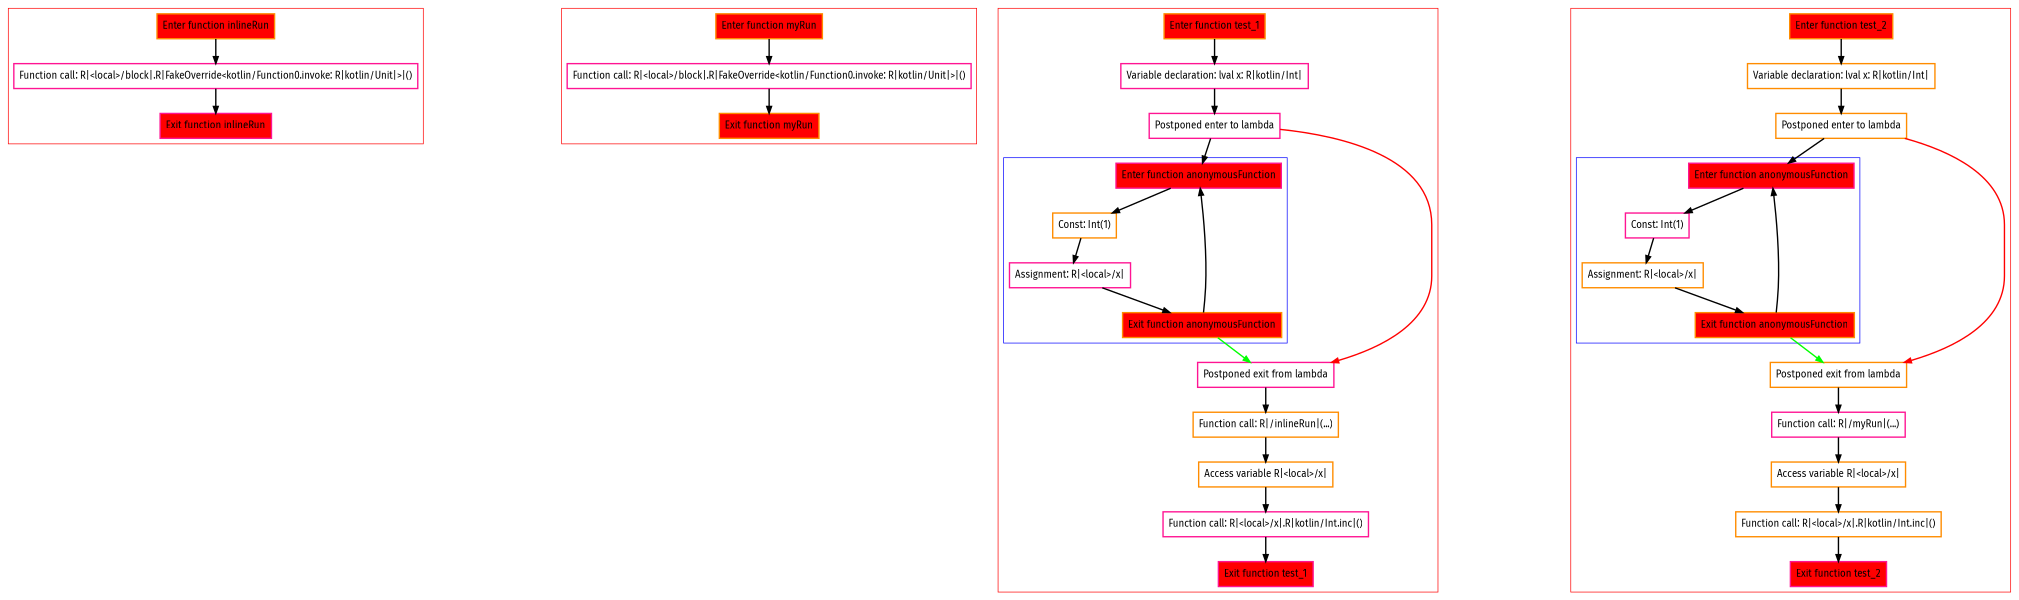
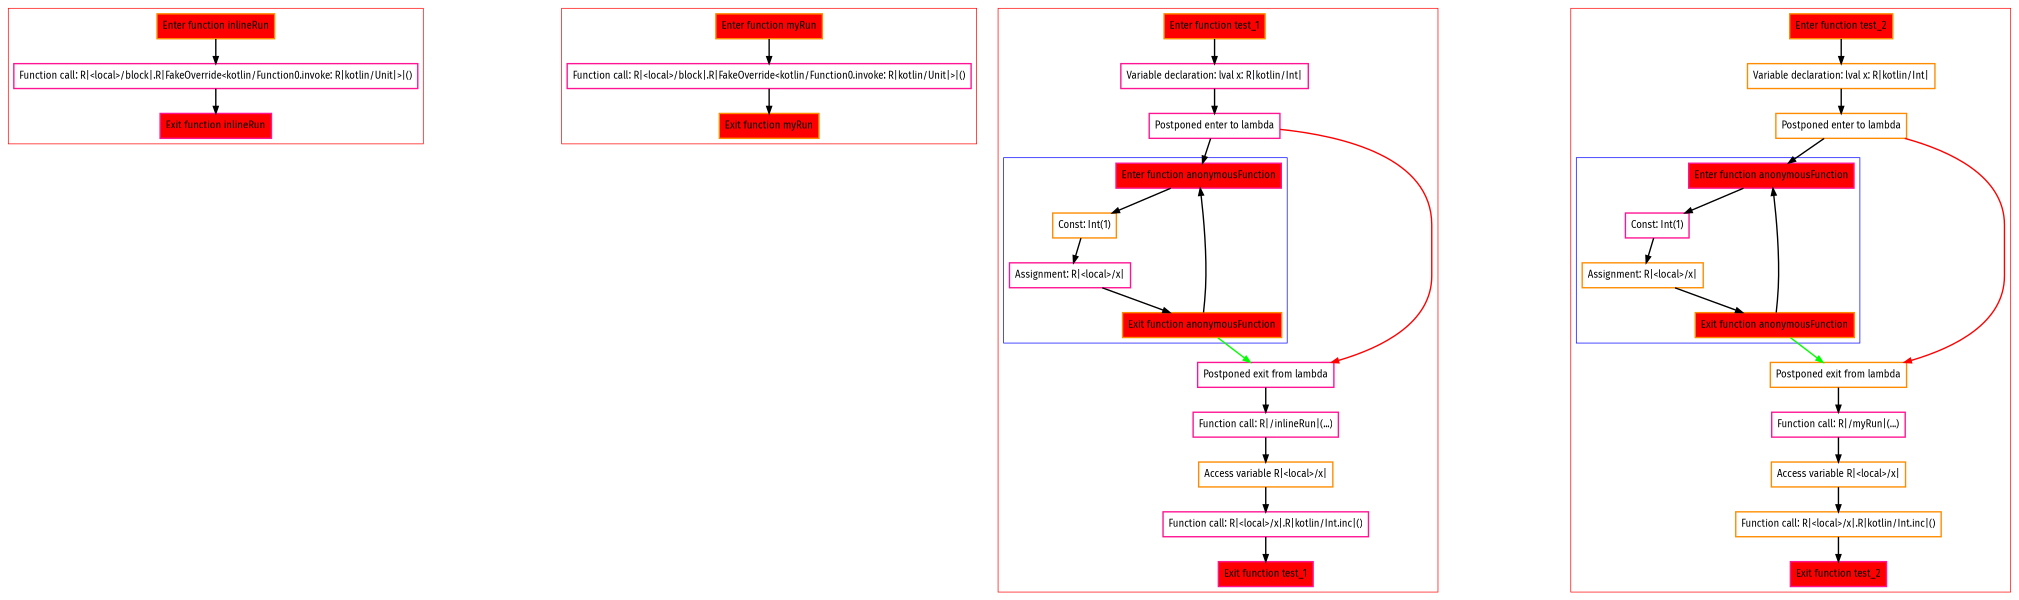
node "Function call: R|/inlineRun|(...)": color darkorange -> deeppink
